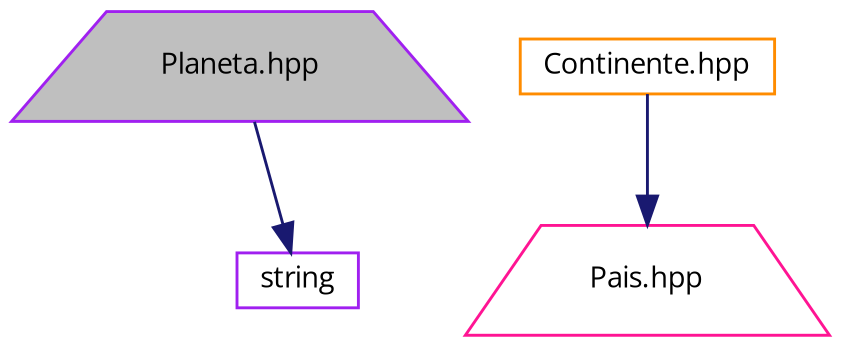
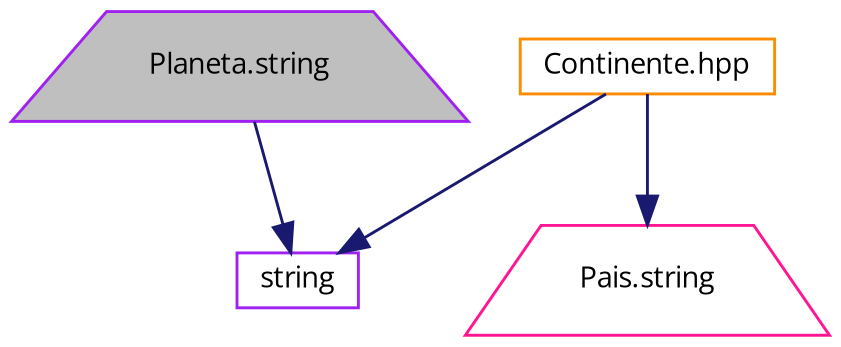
node "Planeta.hpp": label "Planeta.hpp" -> "Planeta.string"
edge "Continente.hpp" -> "string": added
node "Pais.hpp": label "Pais.hpp" -> "Pais.string"
